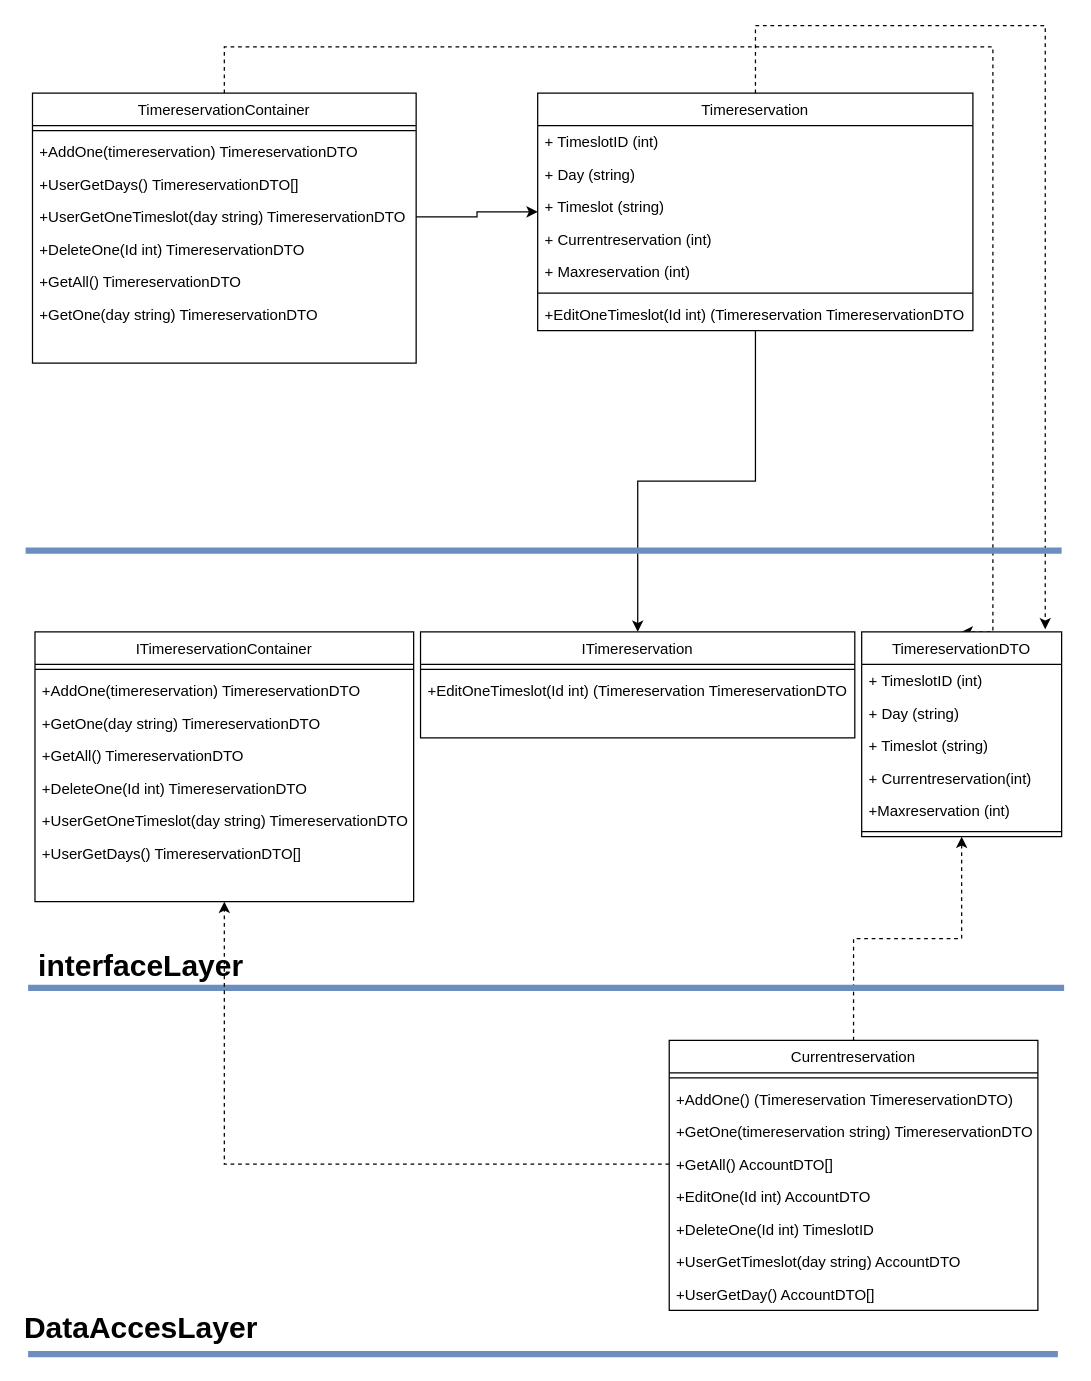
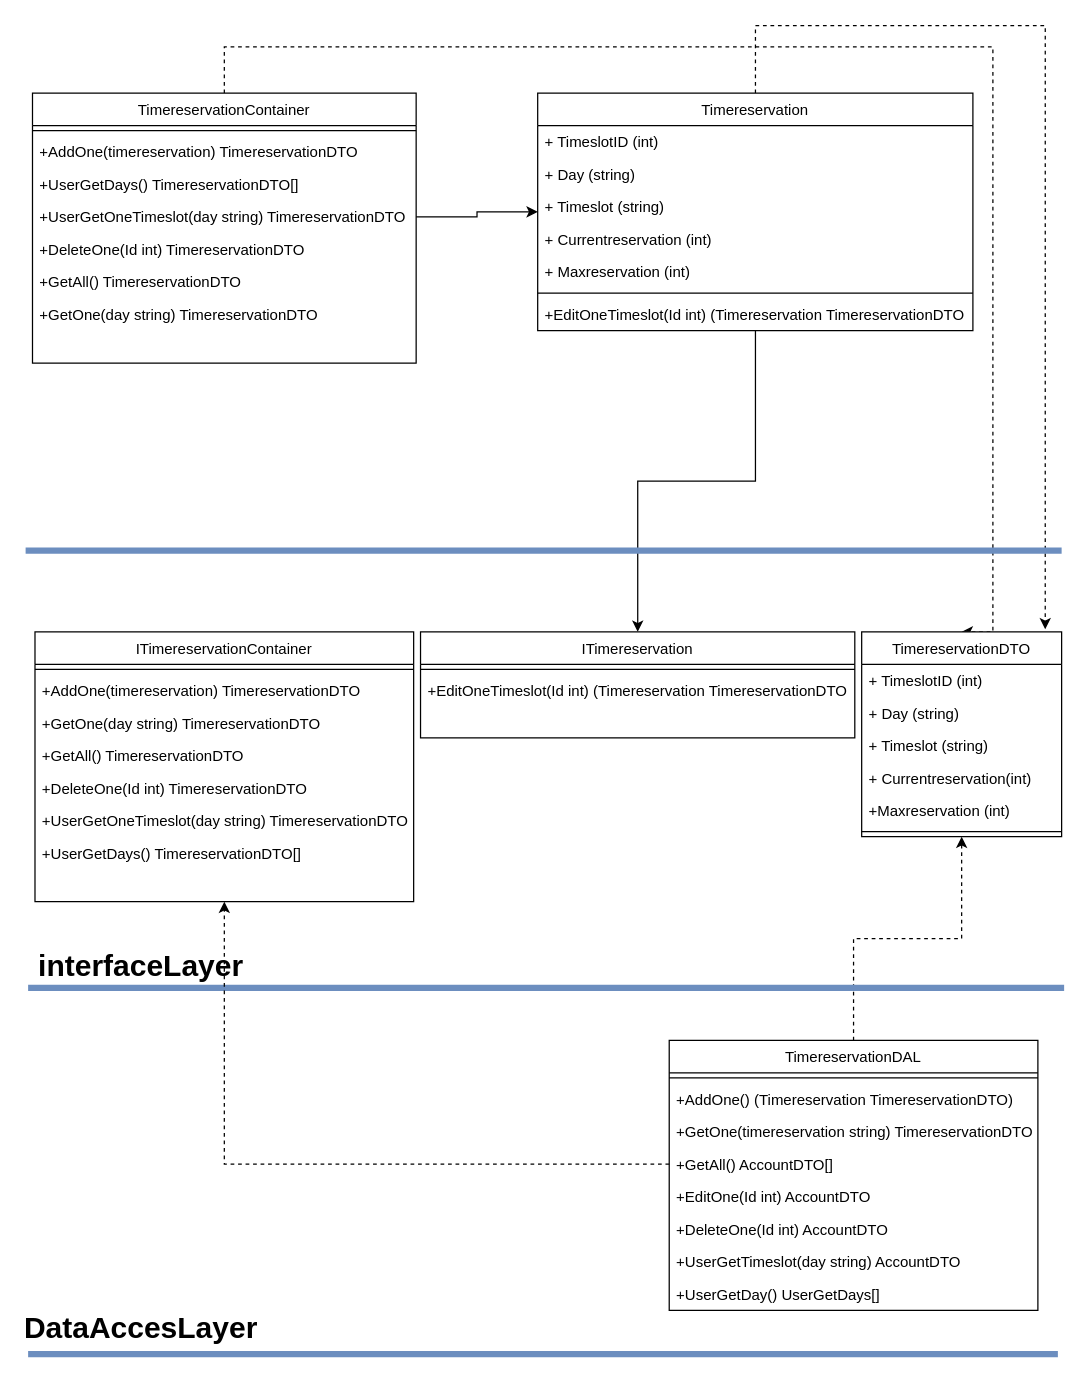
node "Currentreservation": label "Currentreservation" -> "TimereservationDAL"
node "+DeleteOne(Id int) TimeslotID": label "+DeleteOne(Id int) TimeslotID" -> "+DeleteOne(Id int) AccountDTO"
node "+UserGetDay() AccountDTO[]": label "+UserGetDay() AccountDTO[]" -> "+UserGetDay() UserGetDays[]"
